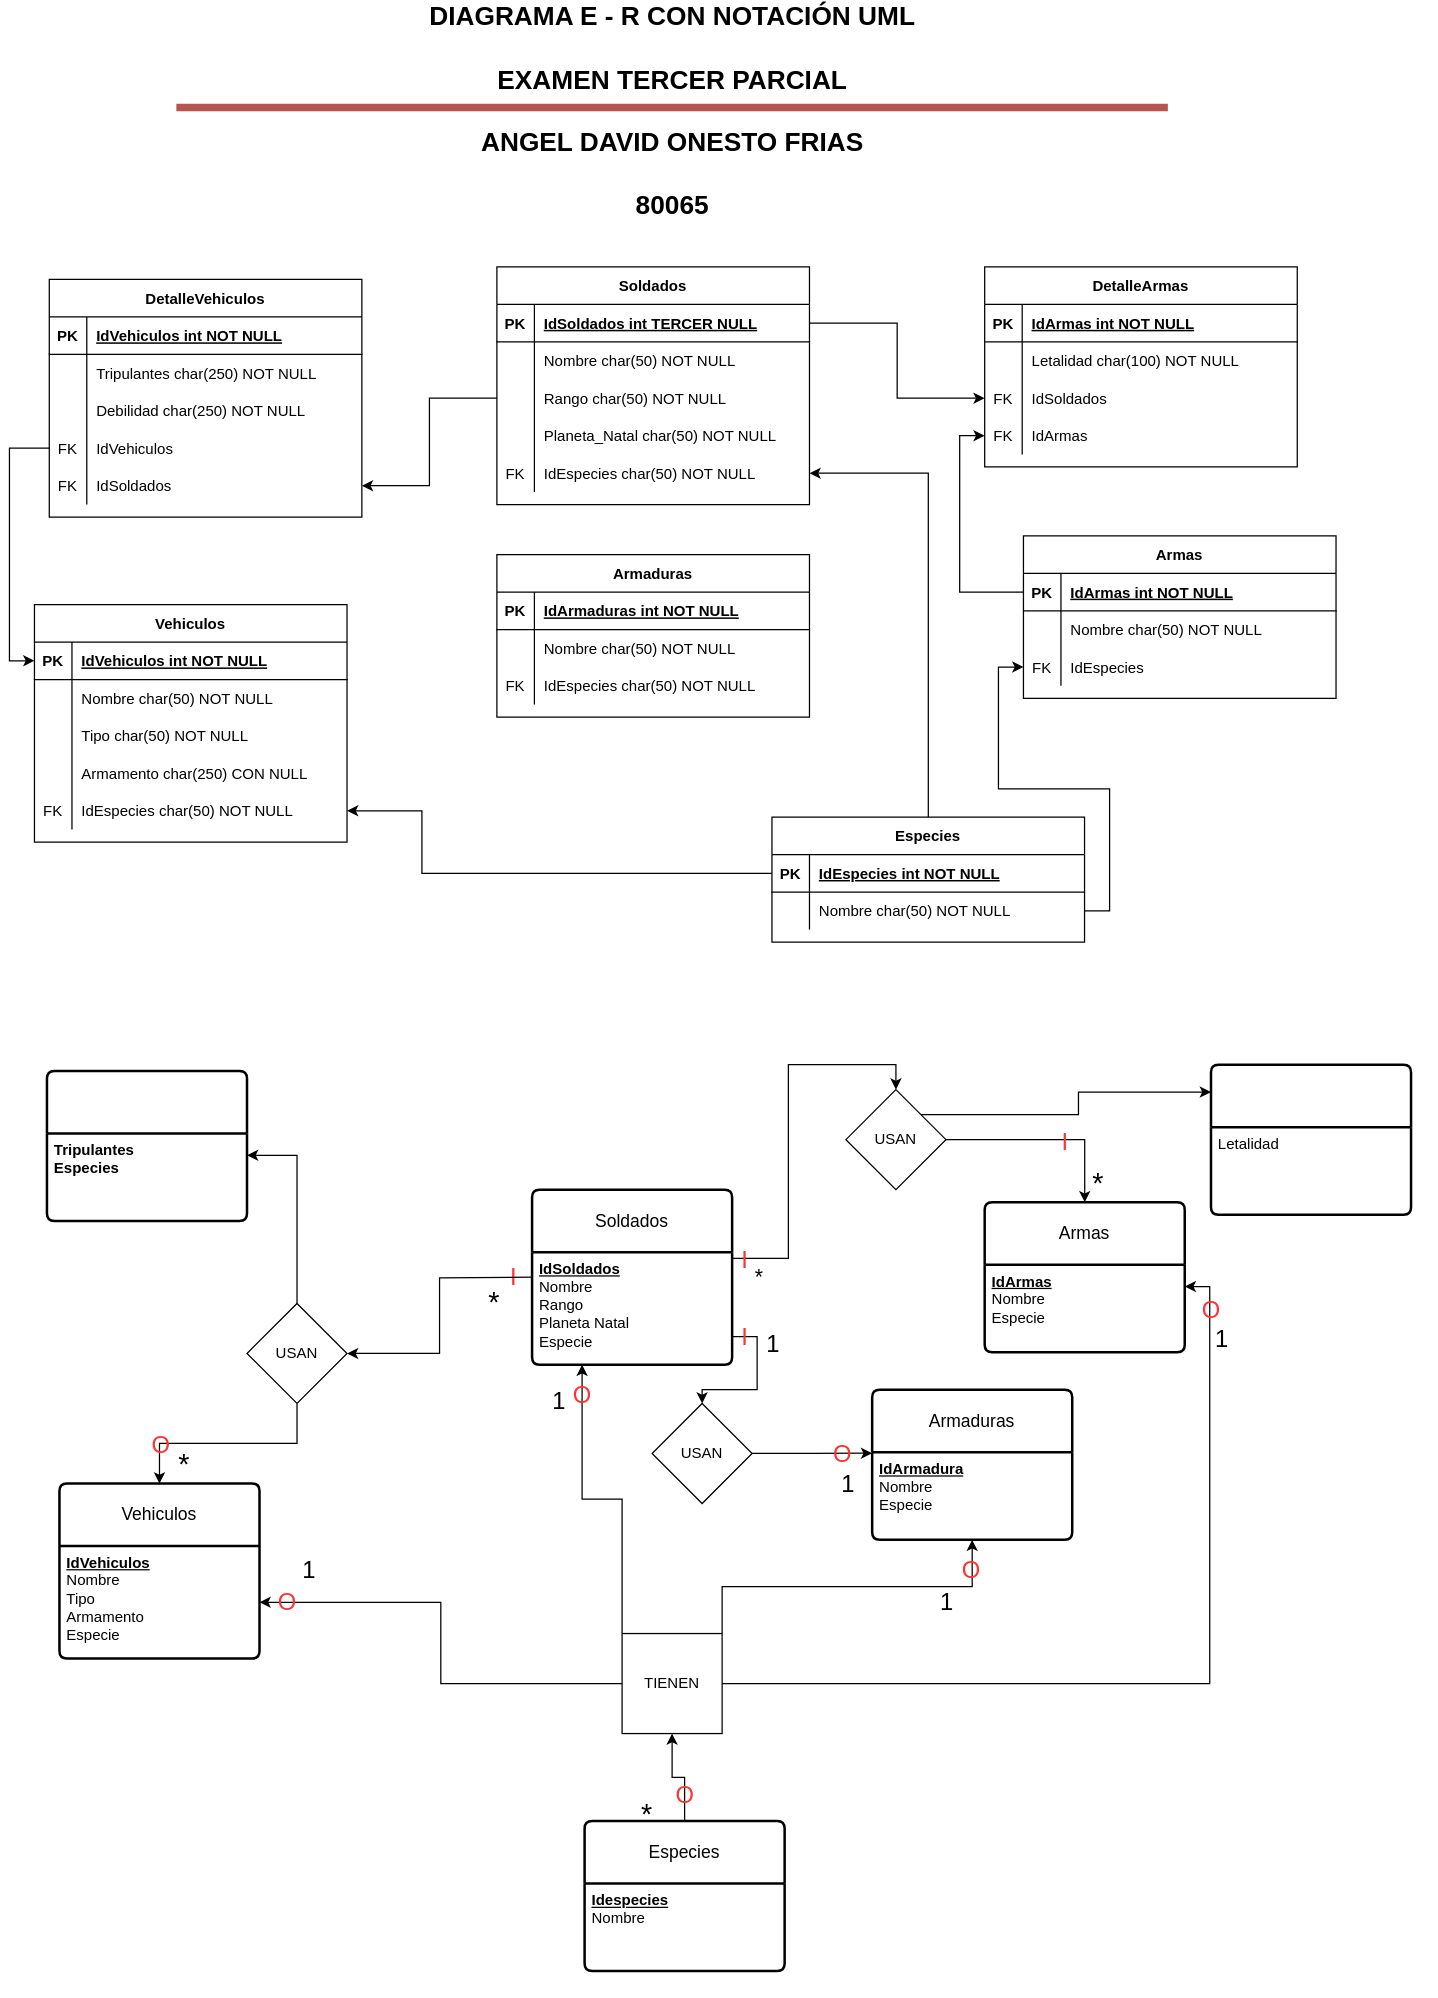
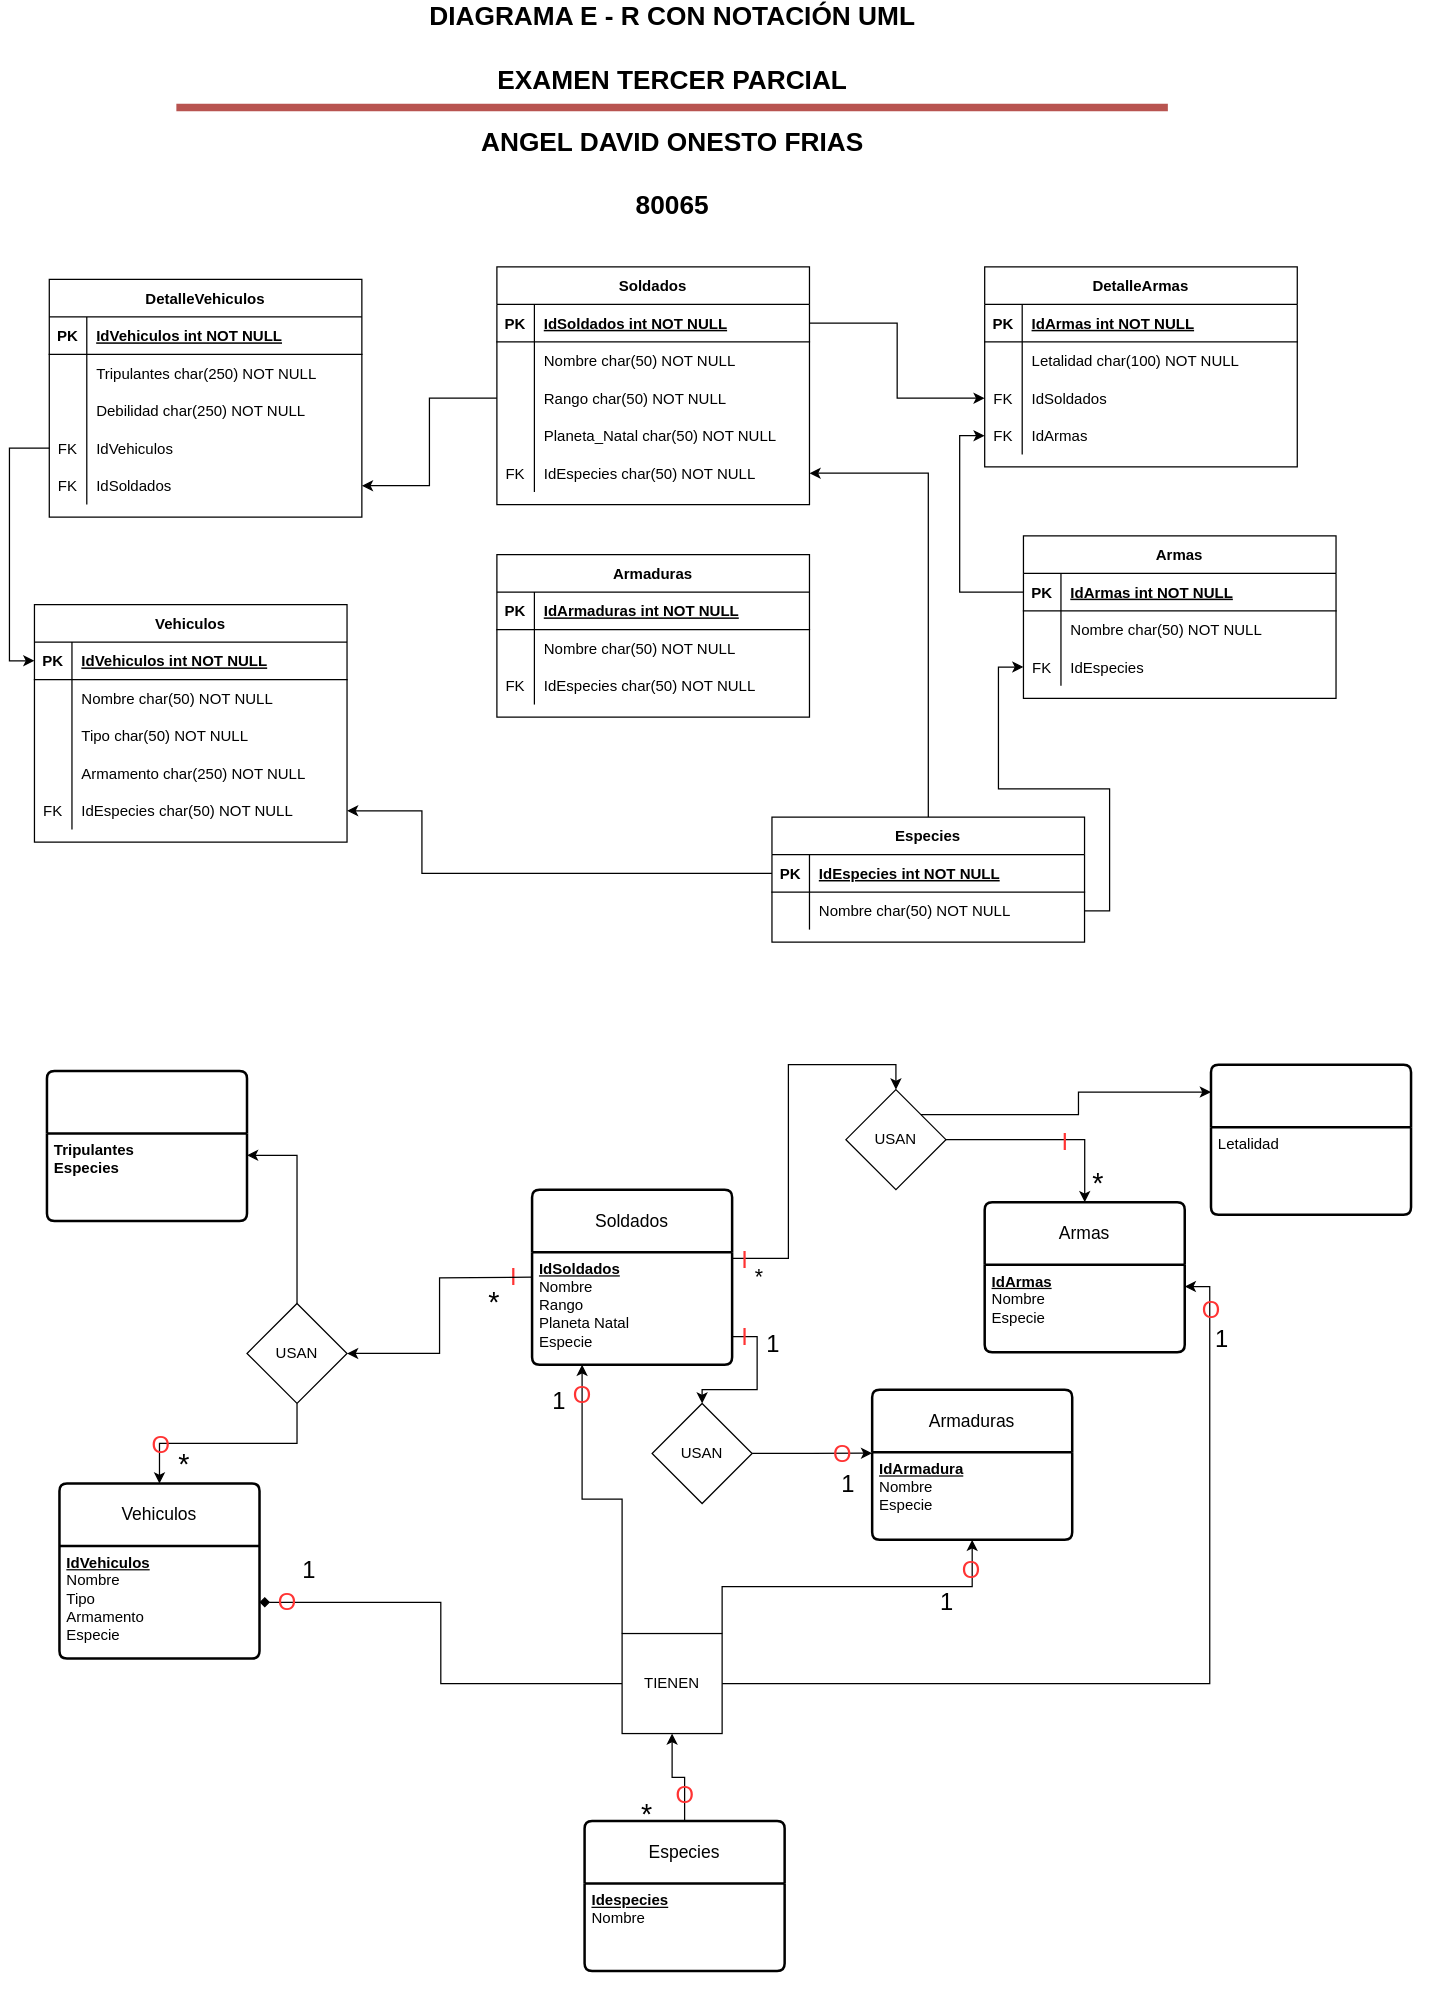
node "IdSoldados int TERCER NULL": label "IdSoldados int TERCER NULL" -> "IdSoldados int NOT NULL"
node "Armamento char(250) CON NULL": label "Armamento char(250) CON NULL" -> "Armamento char(250) NOT NULL"
edge "TIENEN" -> "IdVehiculos Nombre Tipo Armamento Especie": arrowhead classic -> diamond
